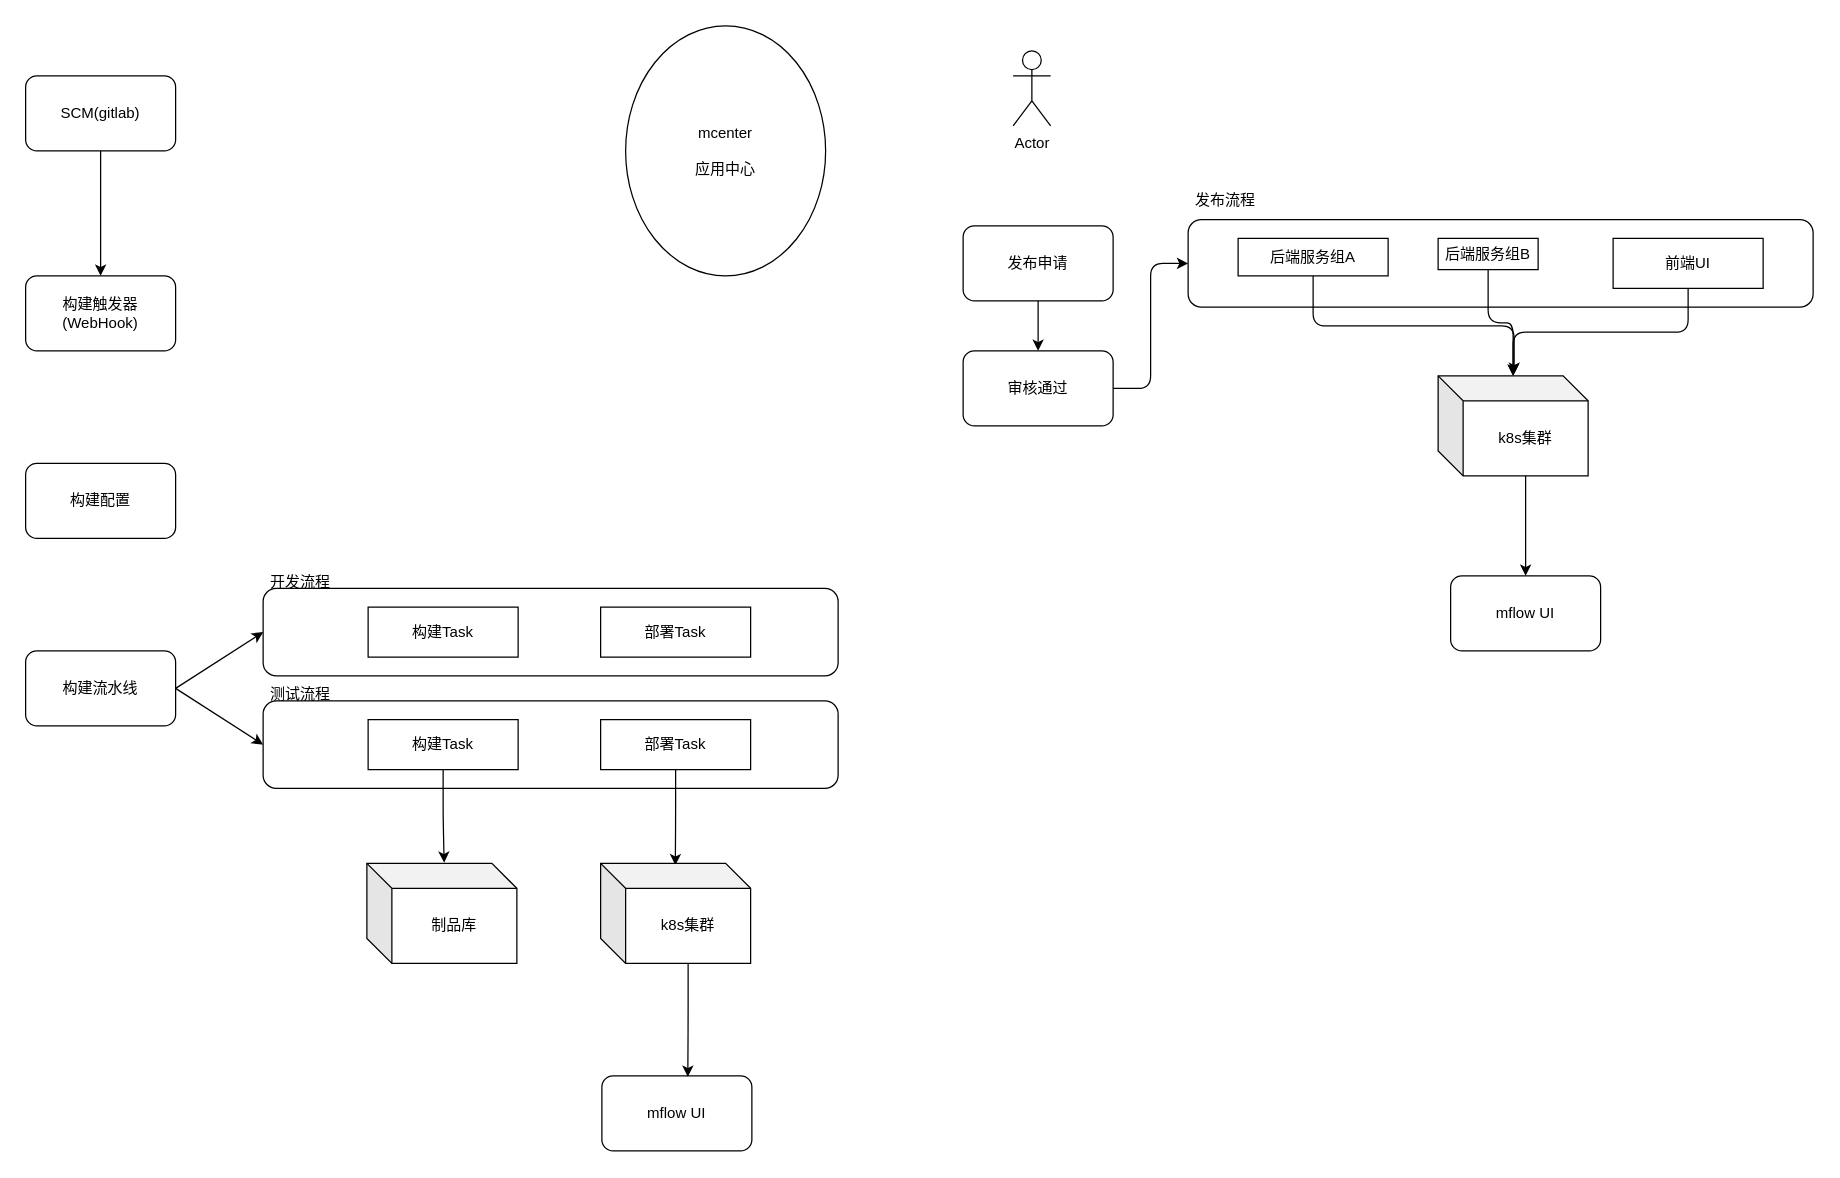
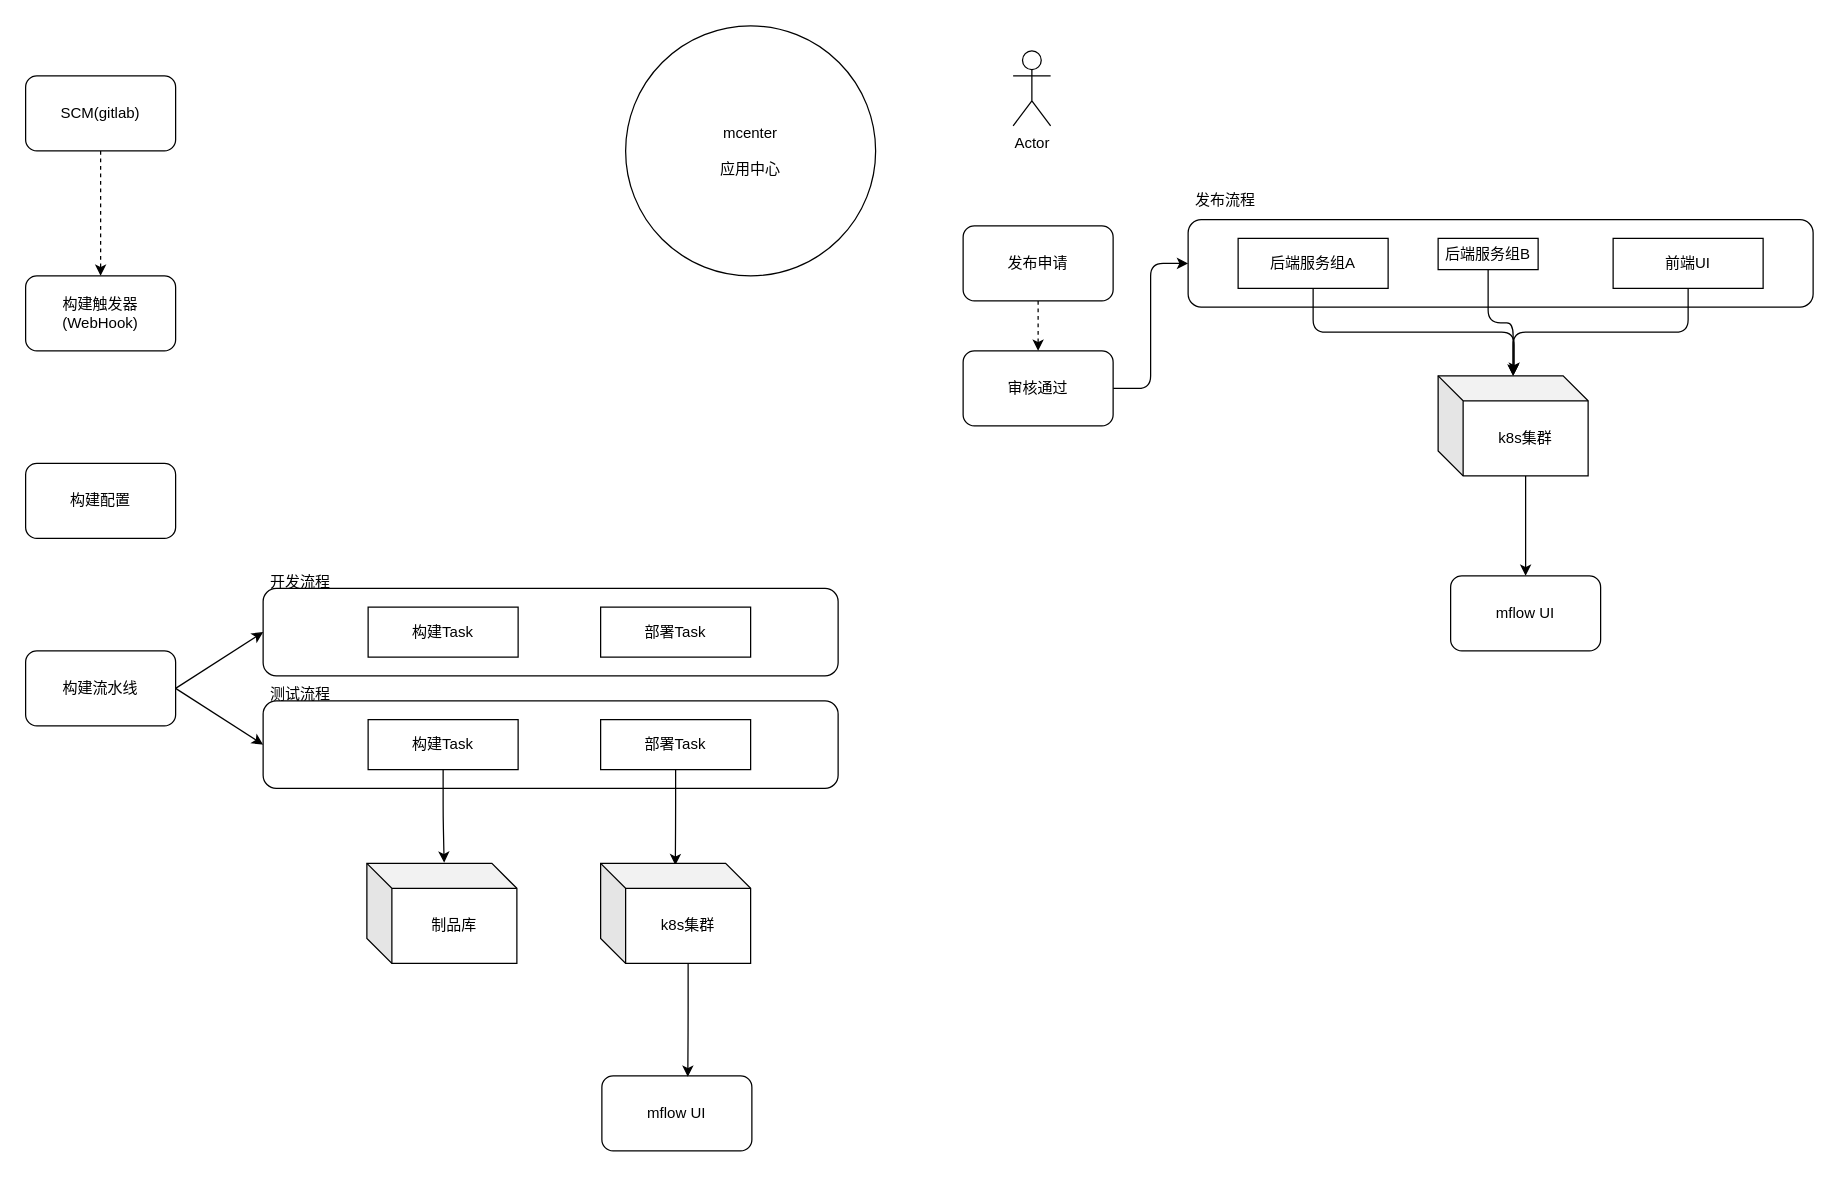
node "mcenter 应用中心": size 200x250 -> 250x250
edge "SCM(gitlab)" -> "构建触发器(WebHook)": style solid -> dashed
node "后端服务组A": size 150x38 -> 150x50
edge "发布申请" -> "审核通过": style solid -> dashed
